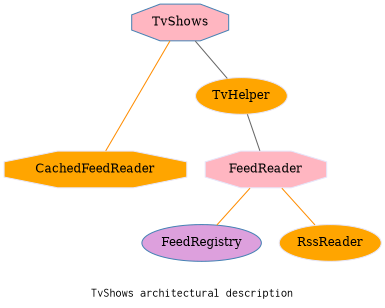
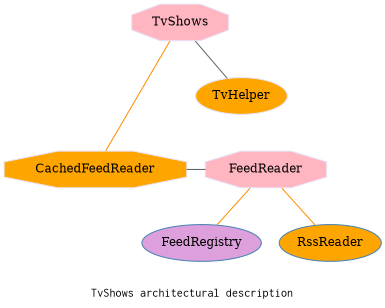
node "TvShows": color #4682b4 -> #e6e6fa
edge "TvHelper" -- "FeedReader": now "CachedFeedReader" -- "FeedReader"
node "RssReader": color #e6e6fa -> #4682b4
